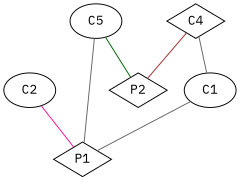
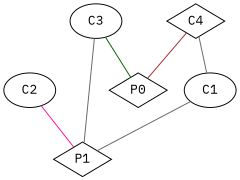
node "C5": label "C5" -> "C3"
node "P2": label "P2" -> "P0"
